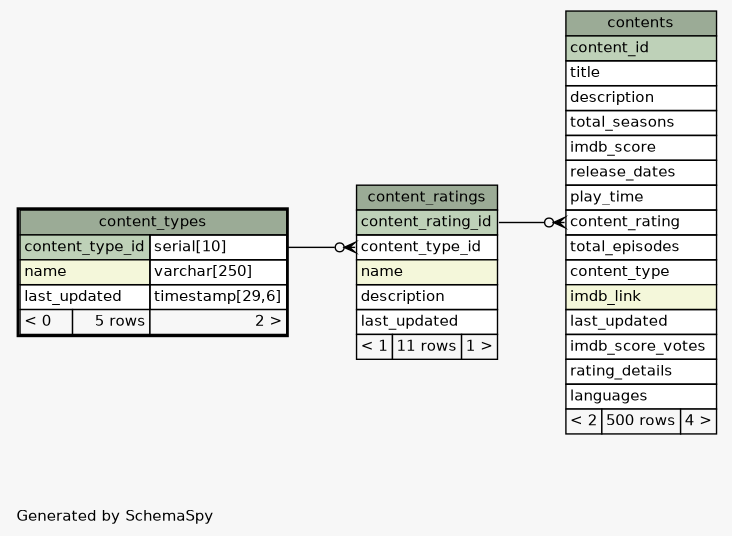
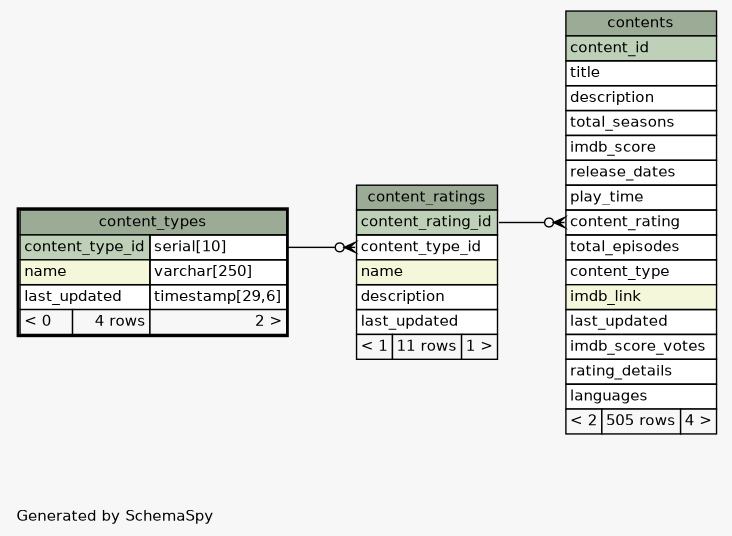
node "content_types": text "5 rows" -> "4 rows"
node "contents": text "500 rows" -> "505 rows"
